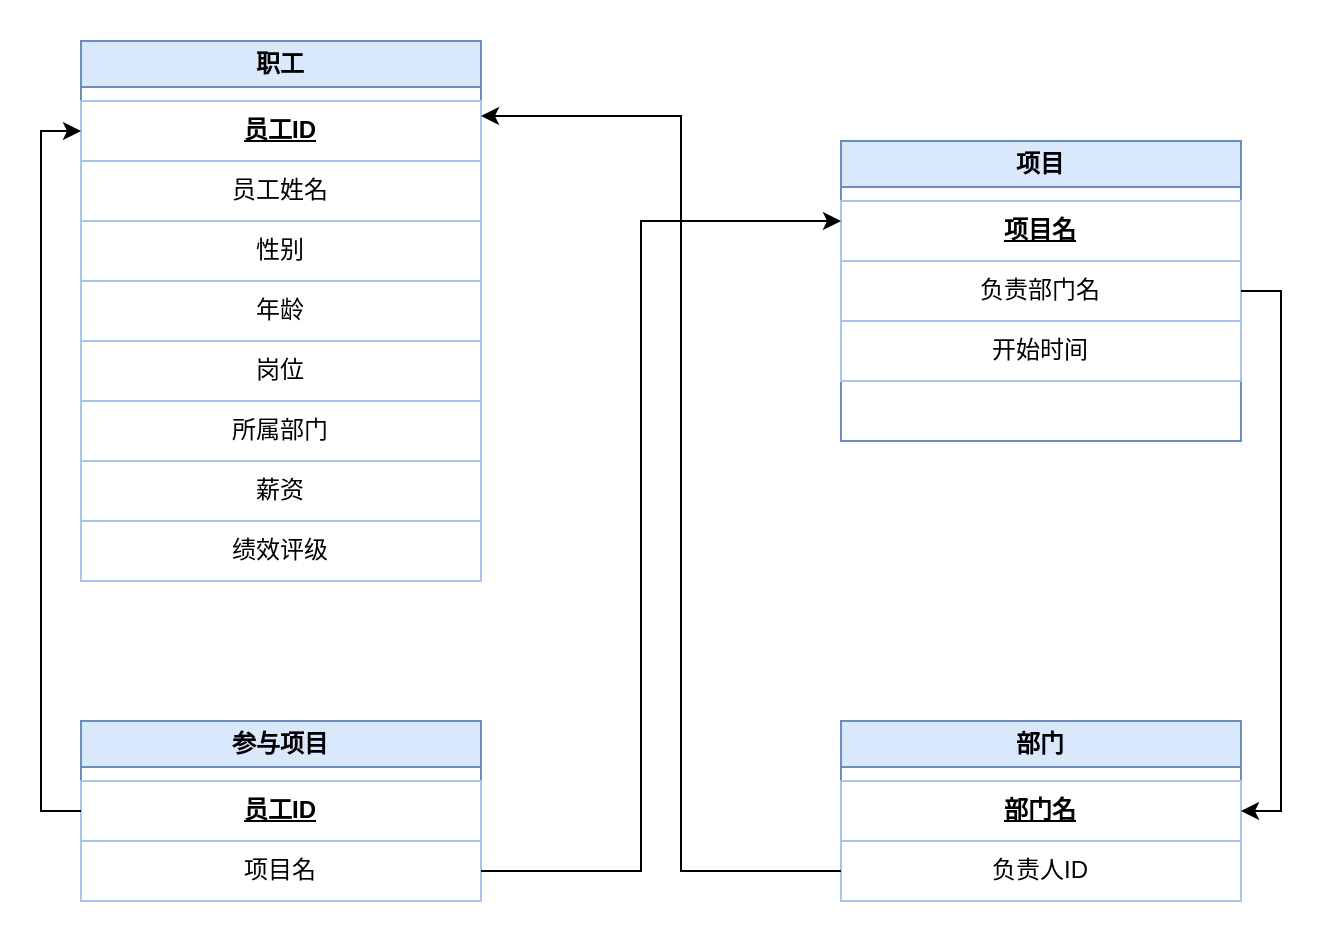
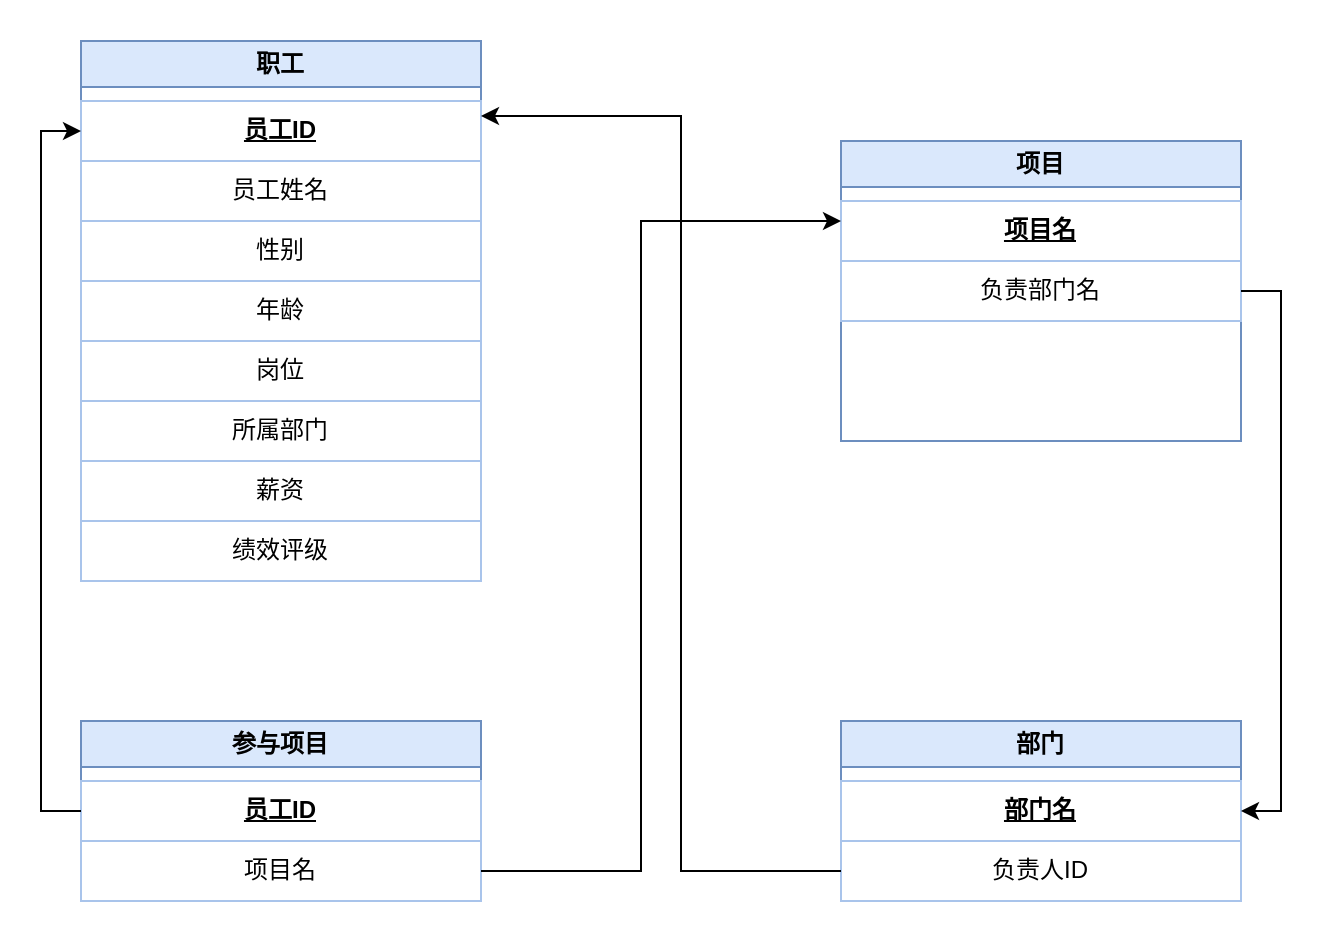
node "开始时间": removed
